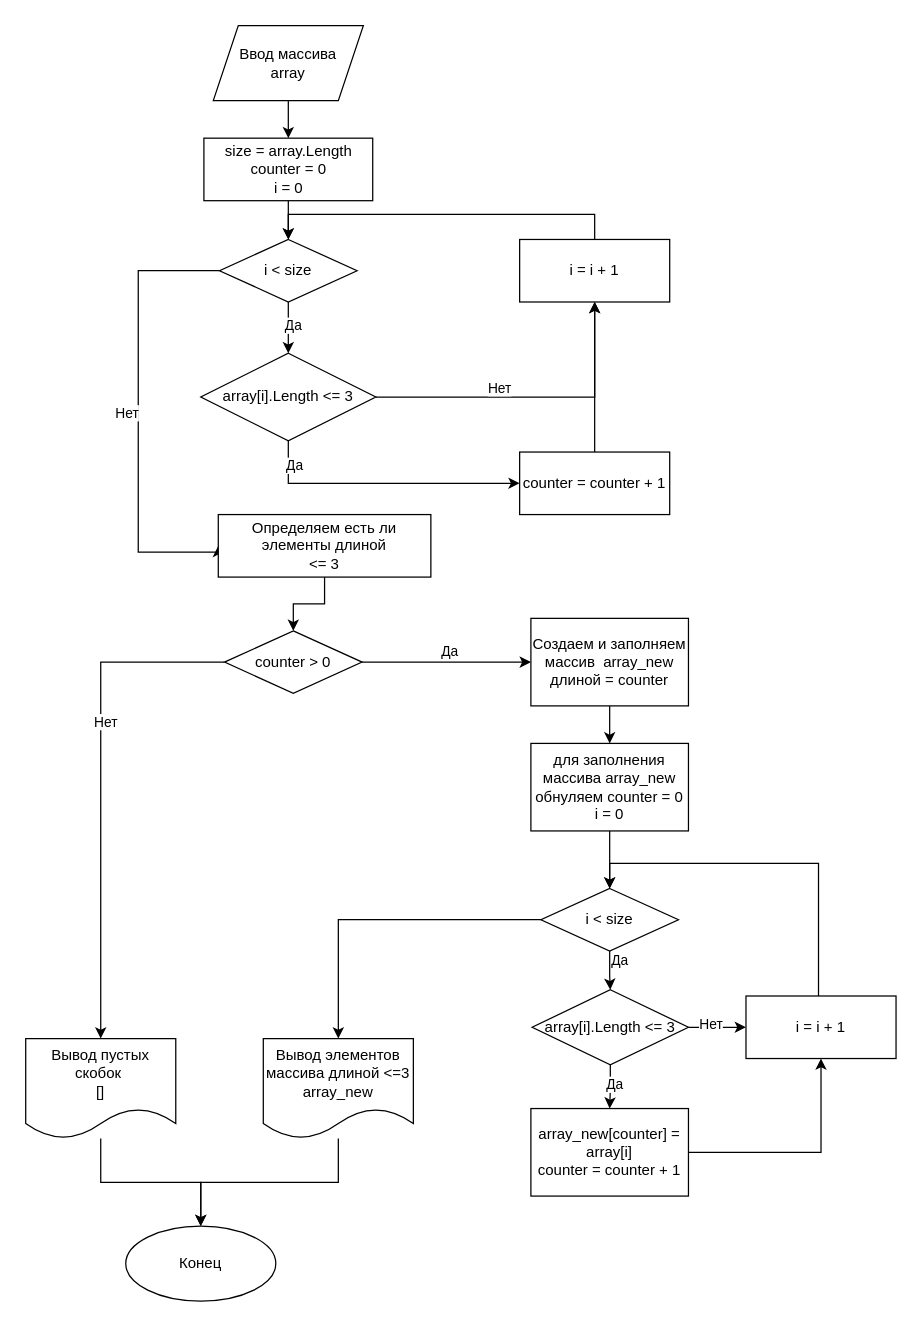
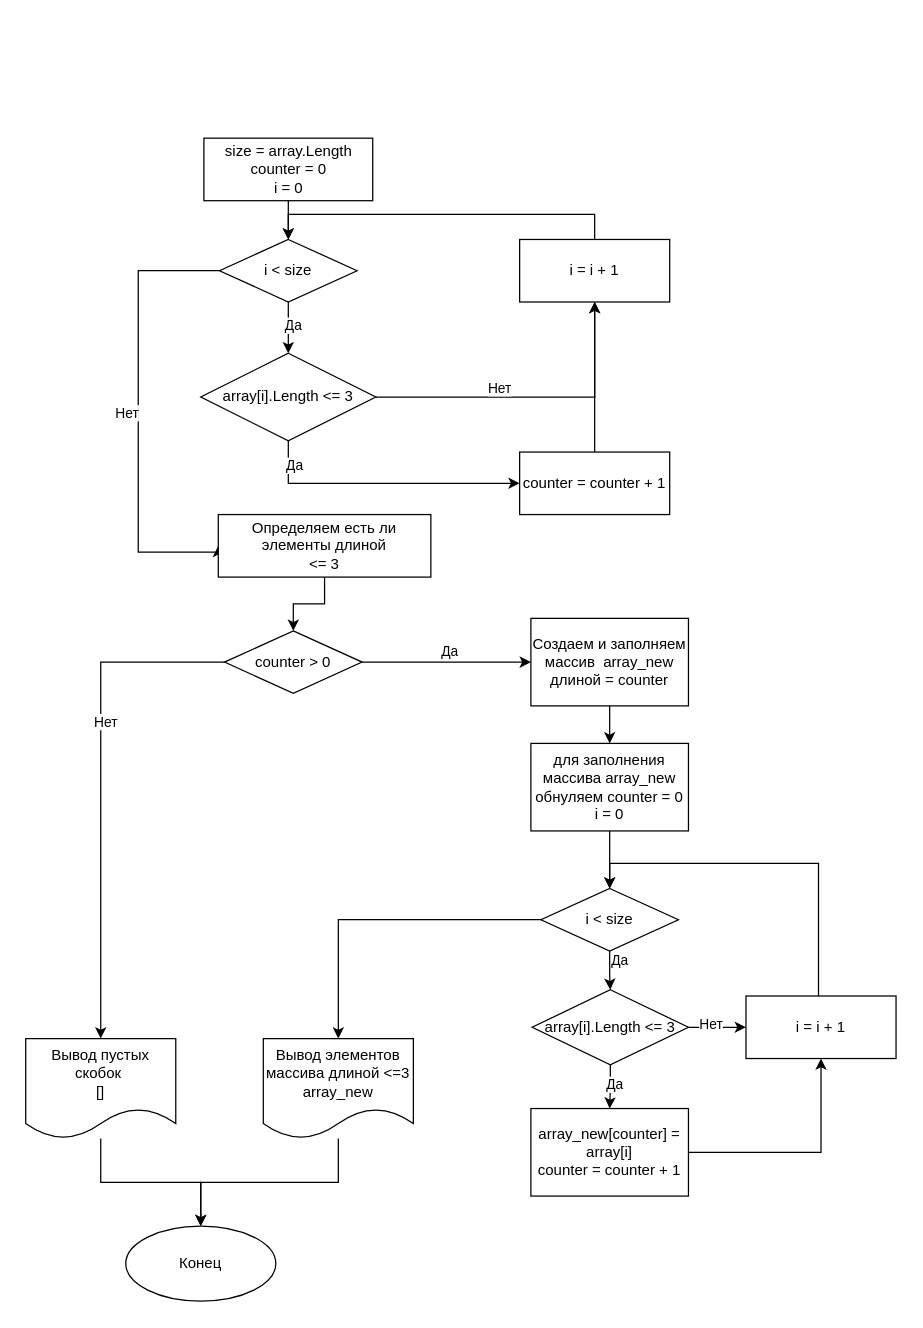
node "Ввод массива array": removed
edge "Ввод массива array" -> "size = array.Length counter = 0 i = 0": removed
